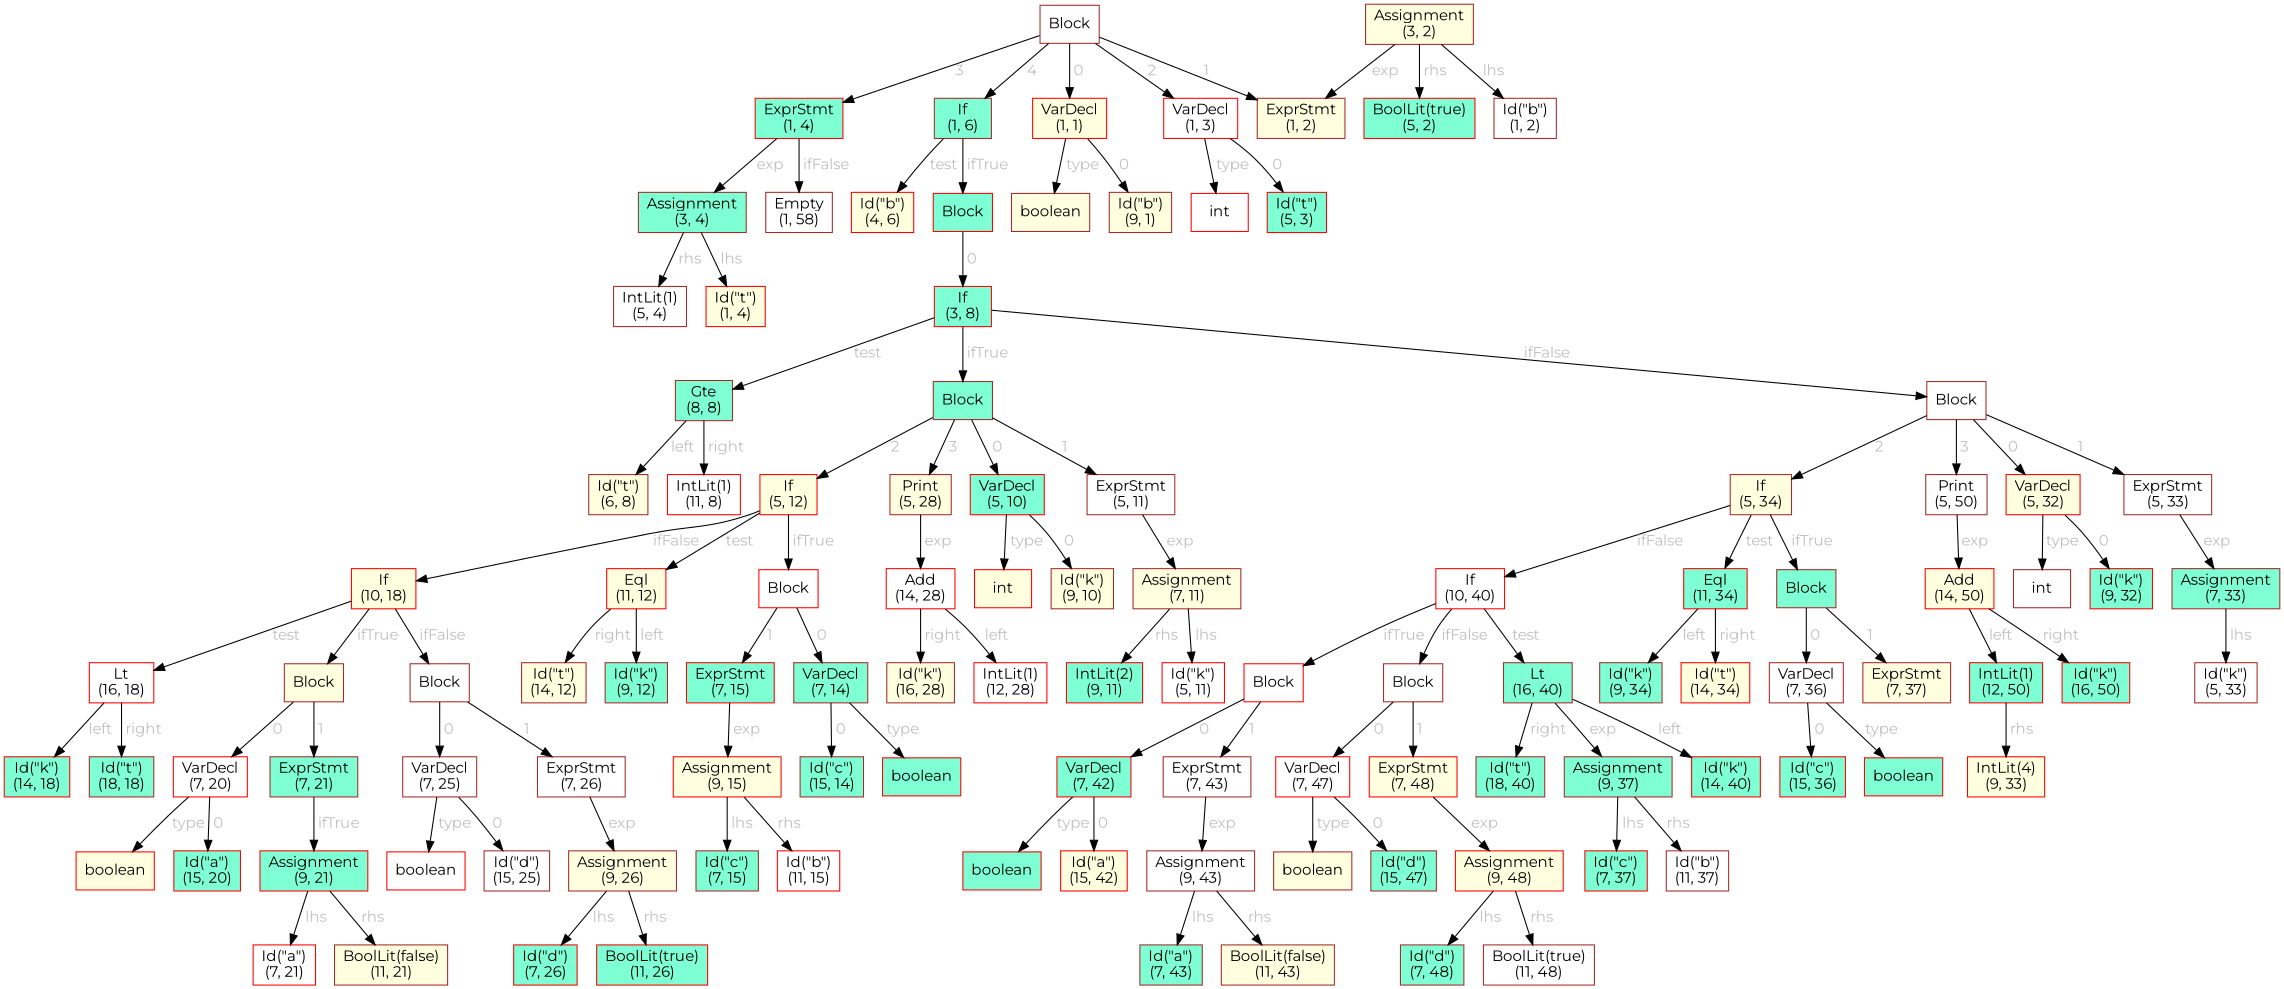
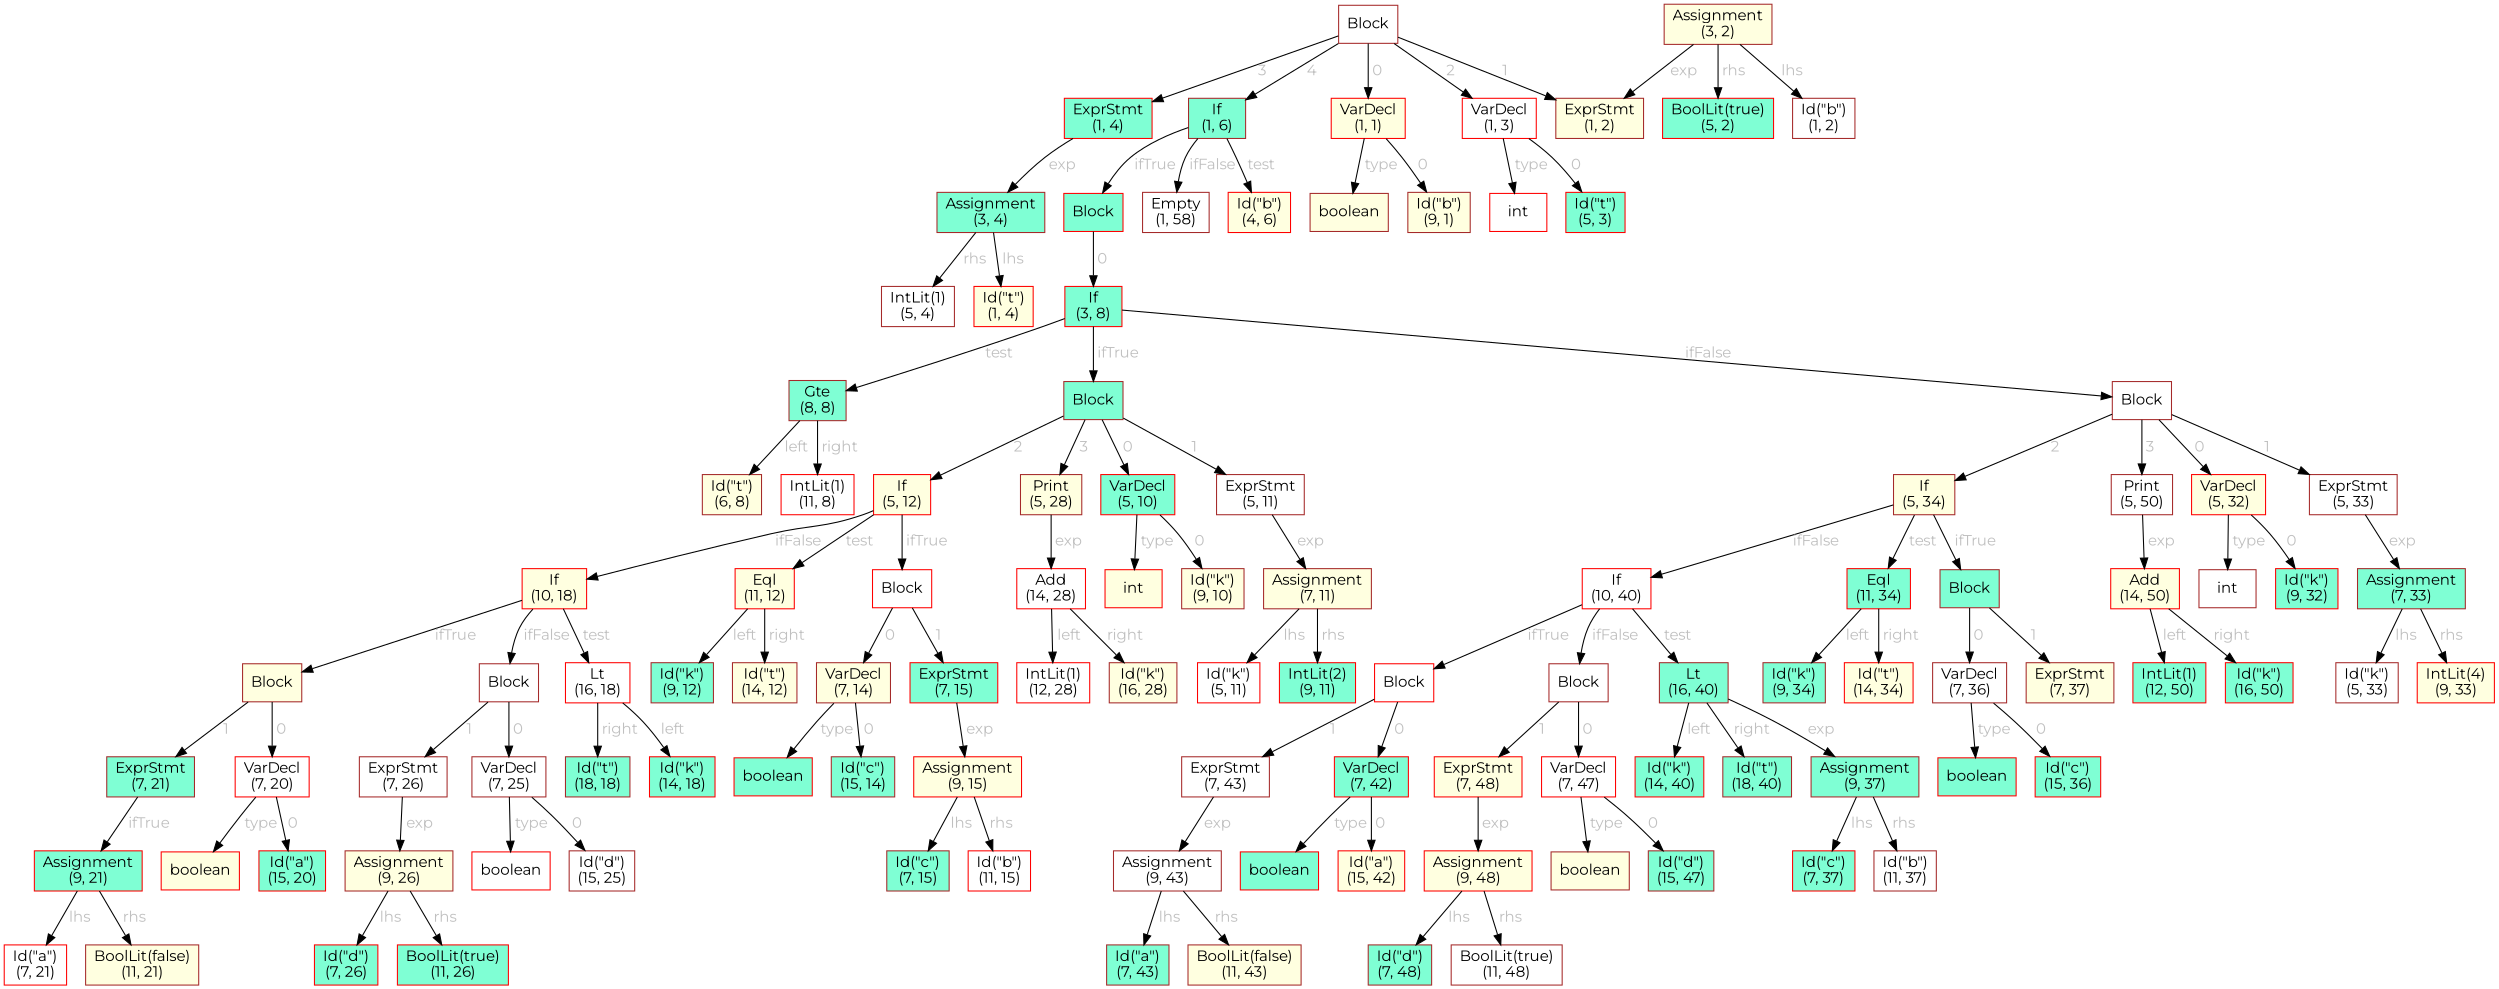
edge "ExprStmt (1, 4)" -> "Empty (1, 58)": now "If (1, 6)" -> "Empty (1, 58)"
node "VarDecl (7, 14)": fillcolor aquamarine -> lightyellow
edge "IntLit(1) (12, 50)" -> "IntLit(4) (9, 33)": now "Assignment (7, 33)" -> "IntLit(4) (9, 33)"
